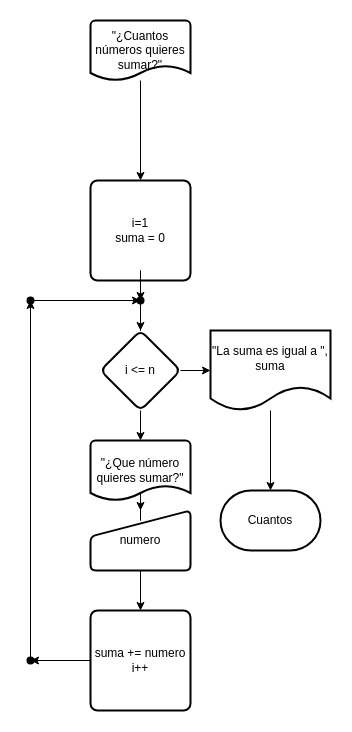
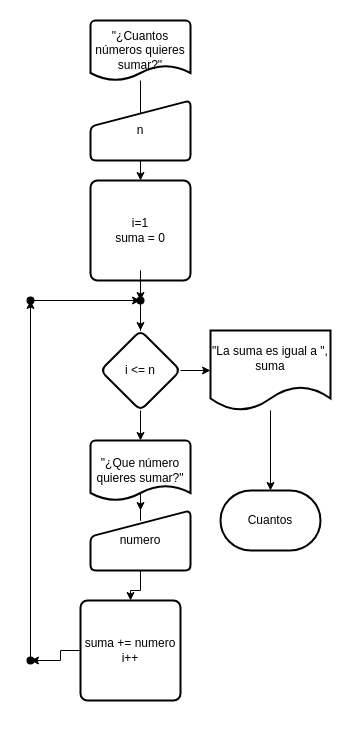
node "n": added
node "suma += numero i++": moved (141, 661) -> (131, 651)
